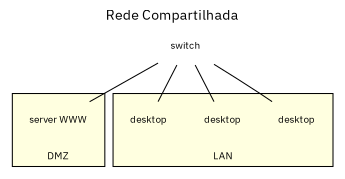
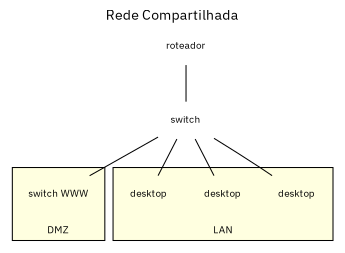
node "roteador": added
node "server WWW": label "server WWW" -> "switch WWW"
